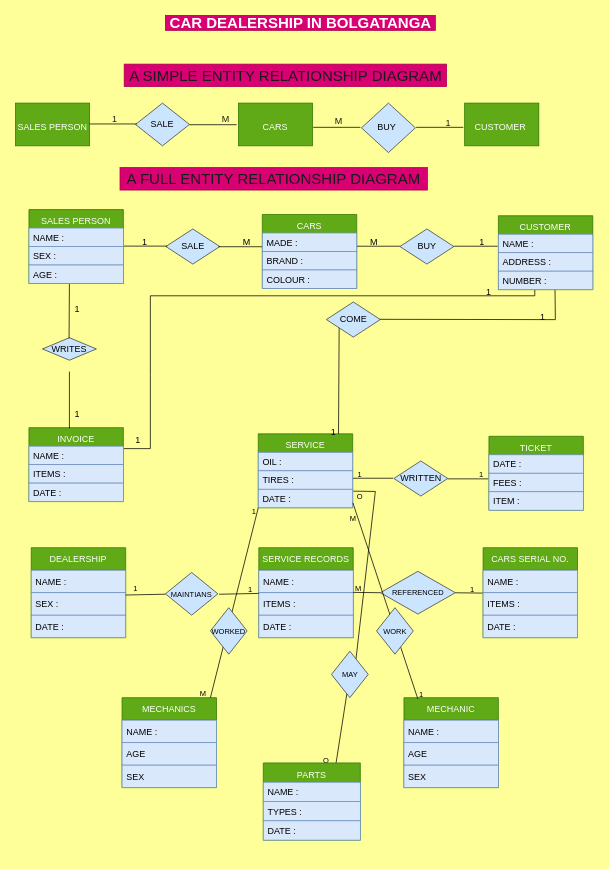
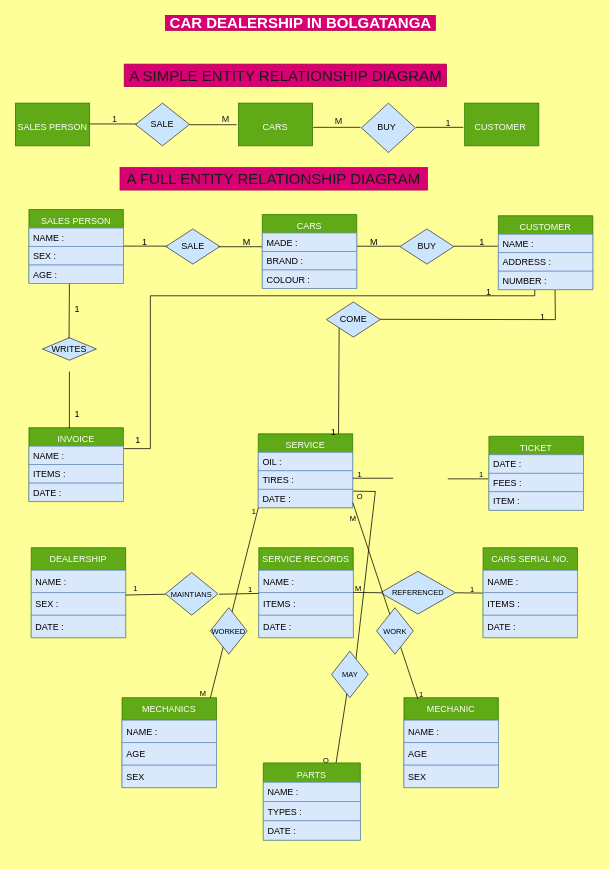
node "WRITTEN": removed
